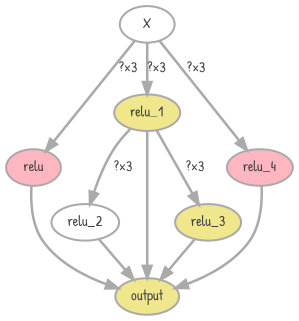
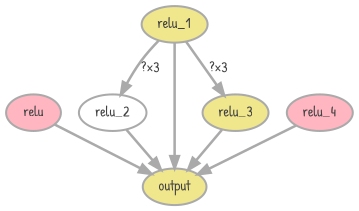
node "X": removed
